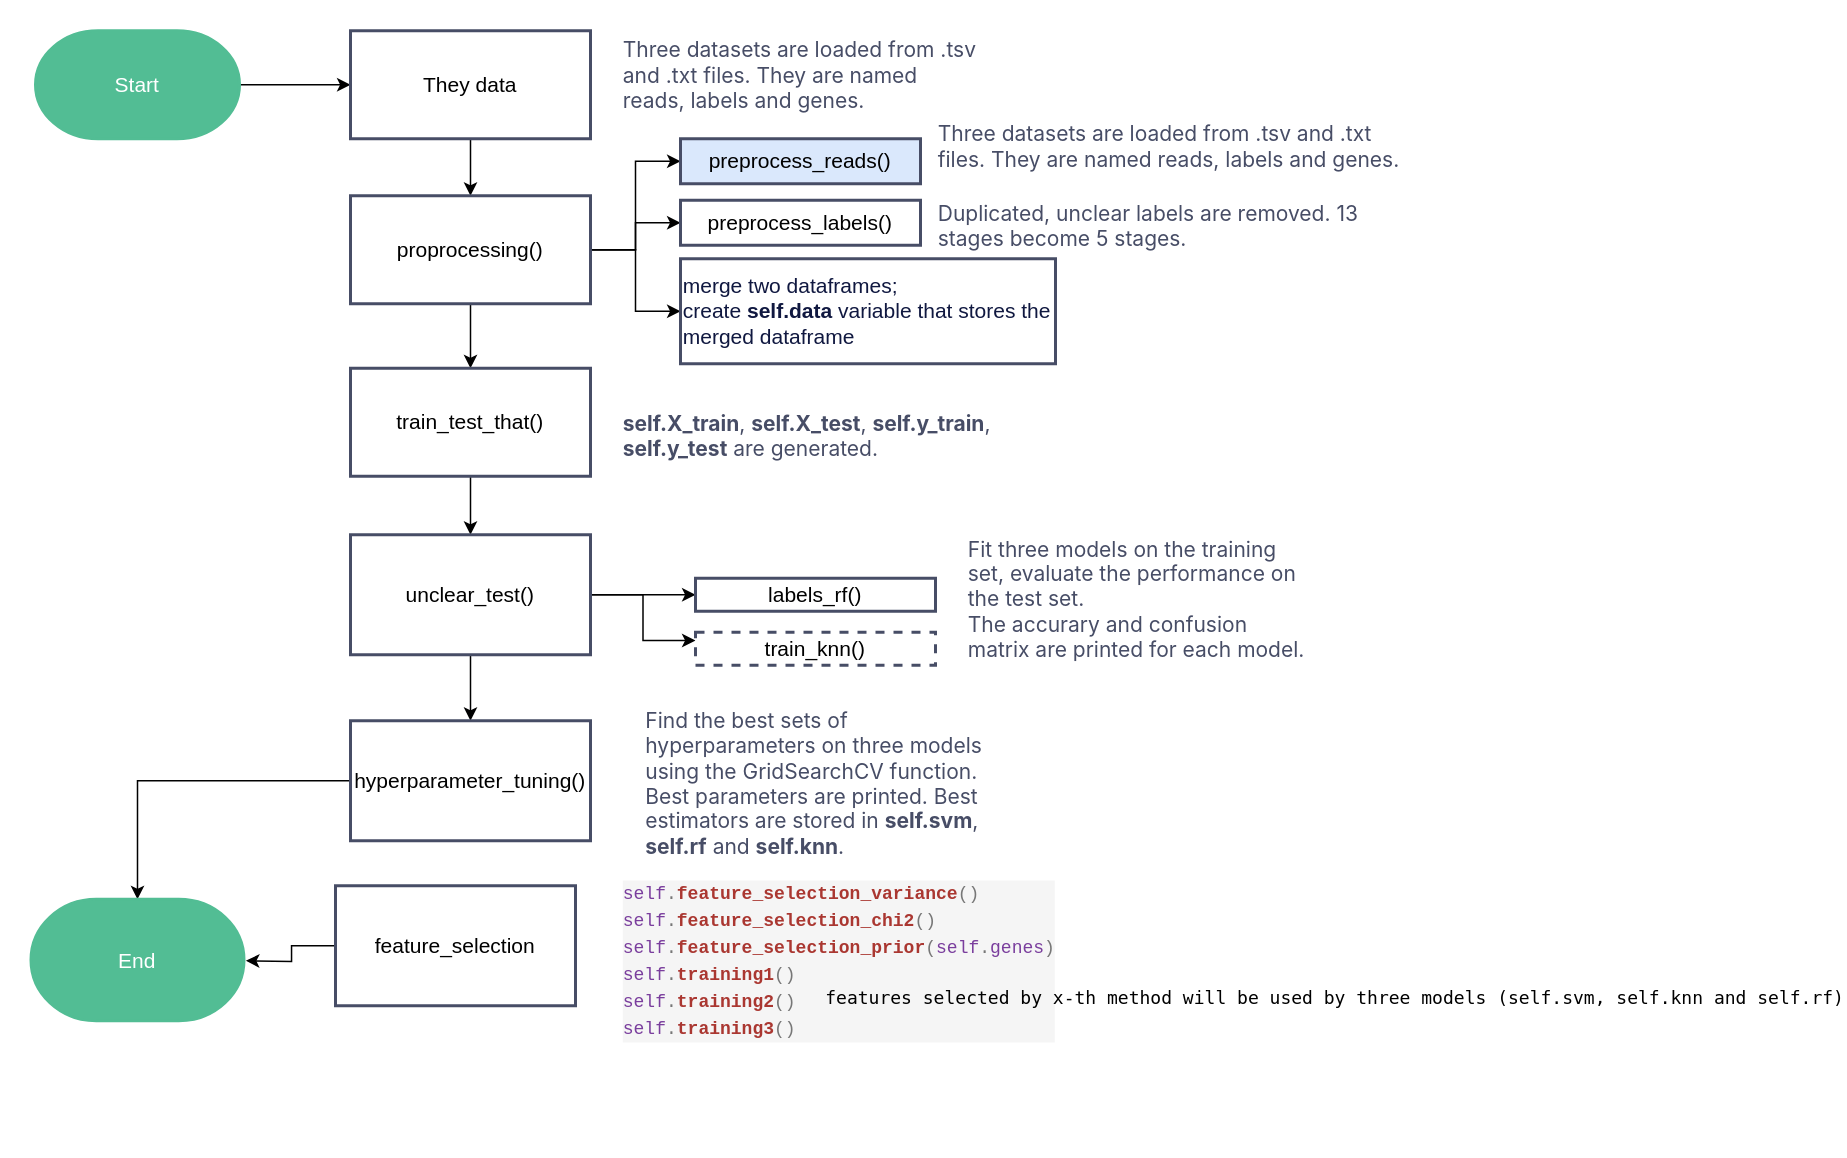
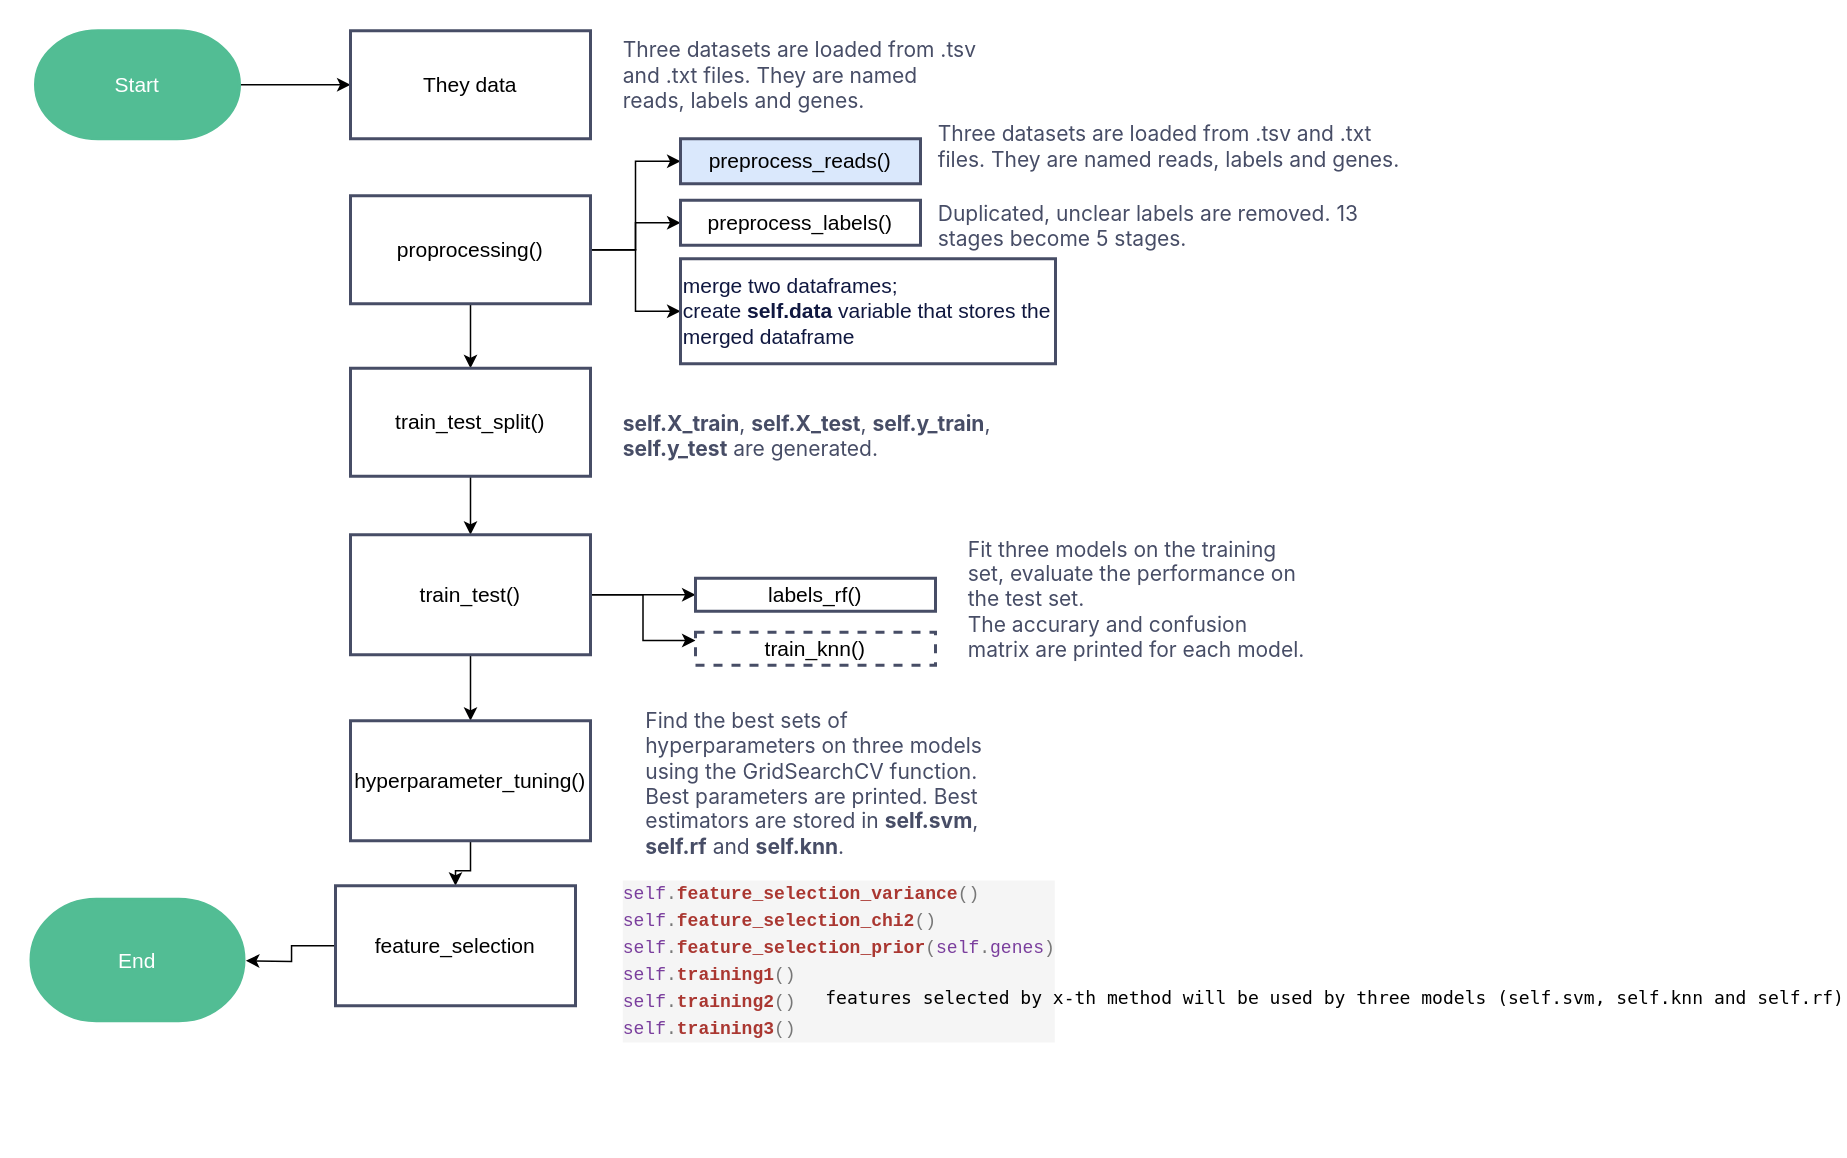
edge "They data" -> "proprocessing()": removed
node "train_test_that()": label "train_test_that()" -> "train_test_split()"
node "unclear_test()": label "unclear_test()" -> "train_test()"
edge "hyperparameter_tuning()" -> "End": now "hyperparameter_tuning()" -> "feature_selection"
